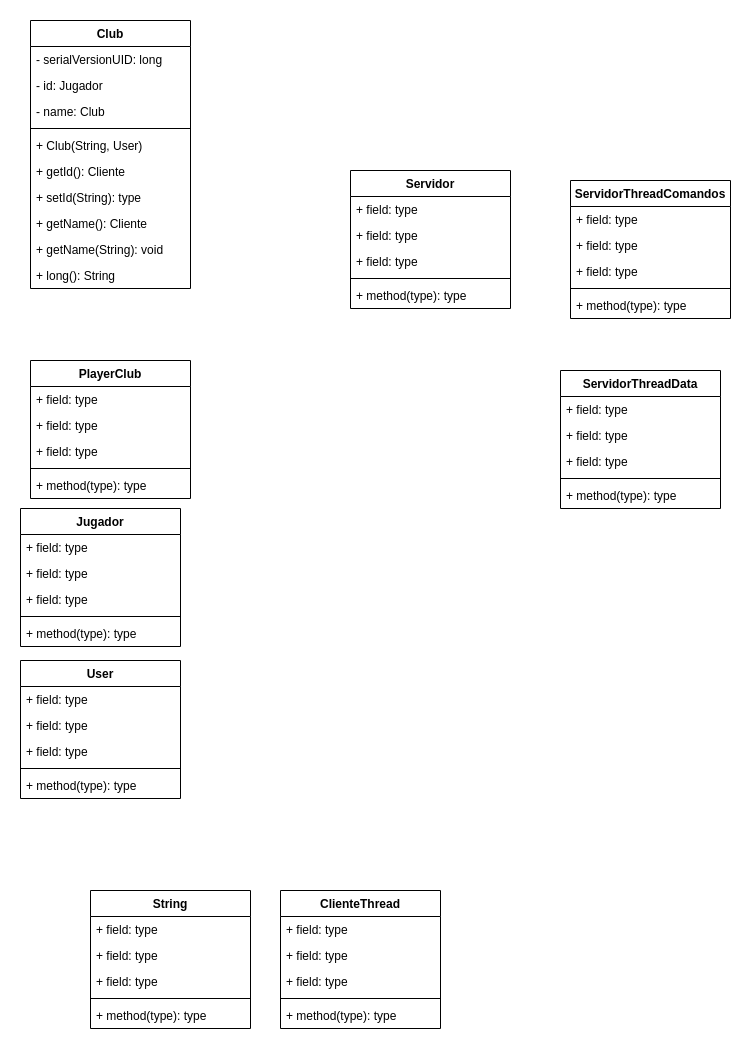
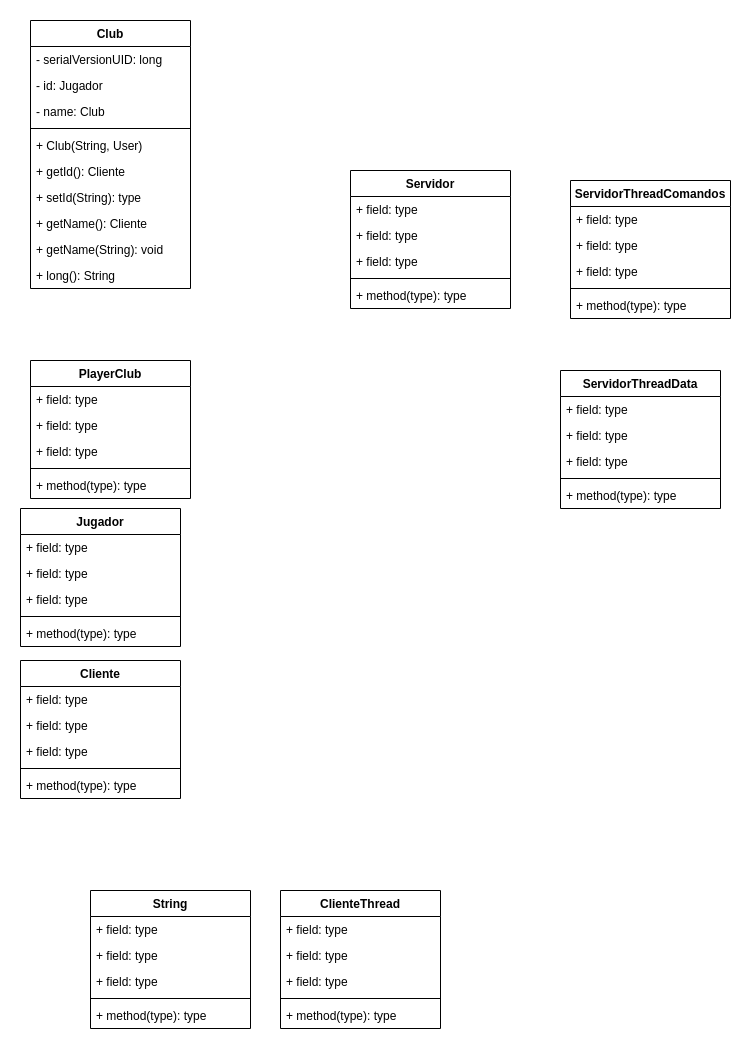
node "User": label "User" -> "Cliente"
